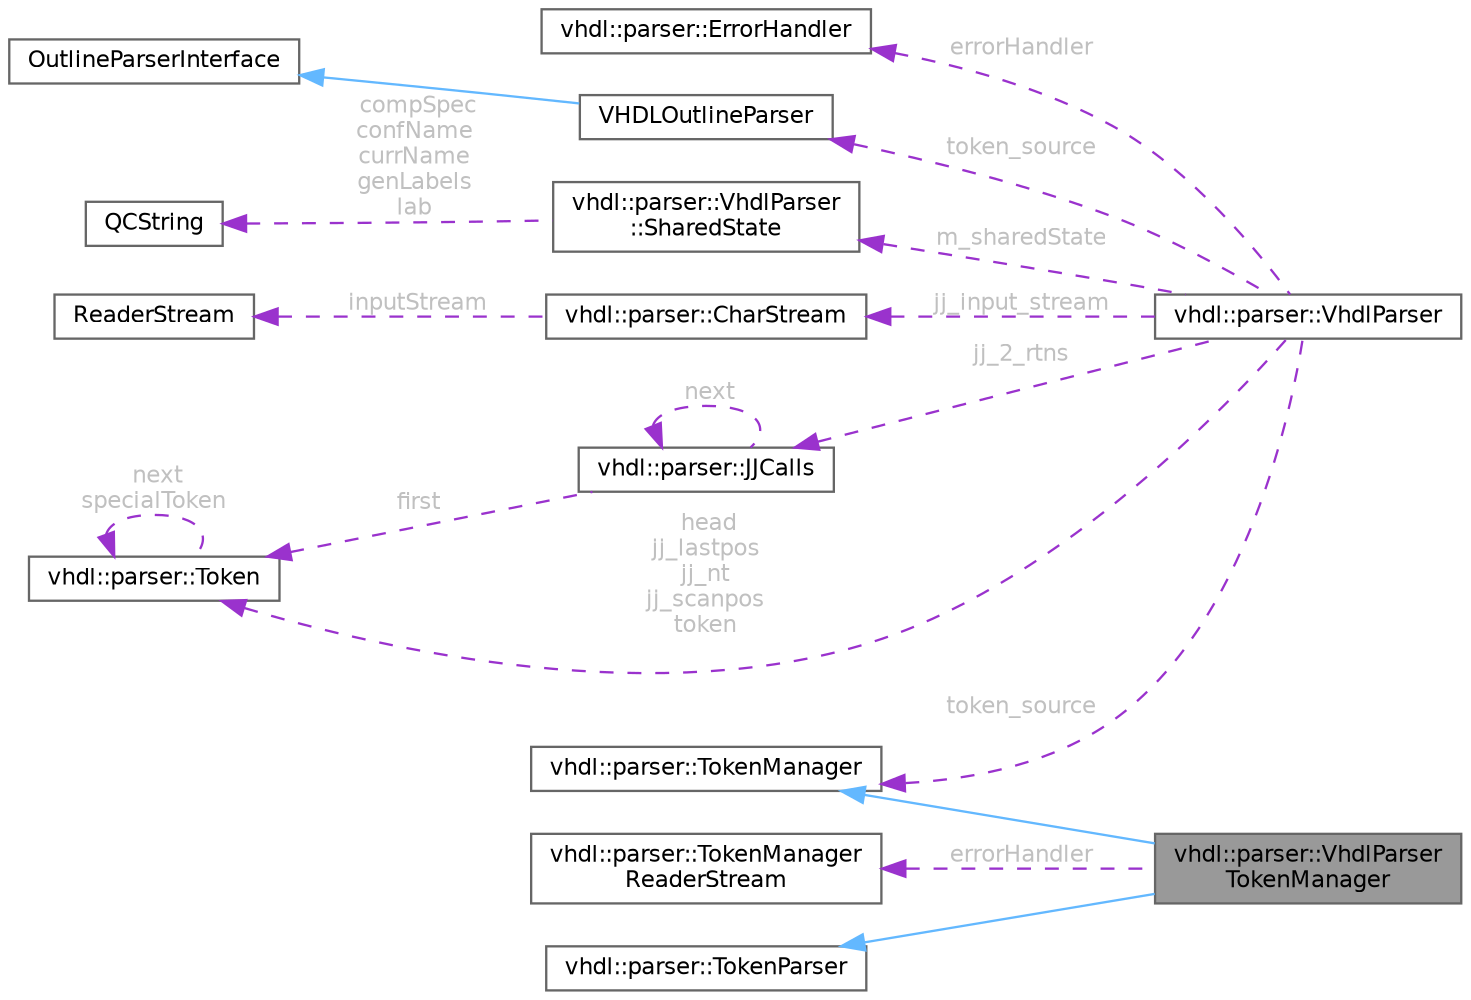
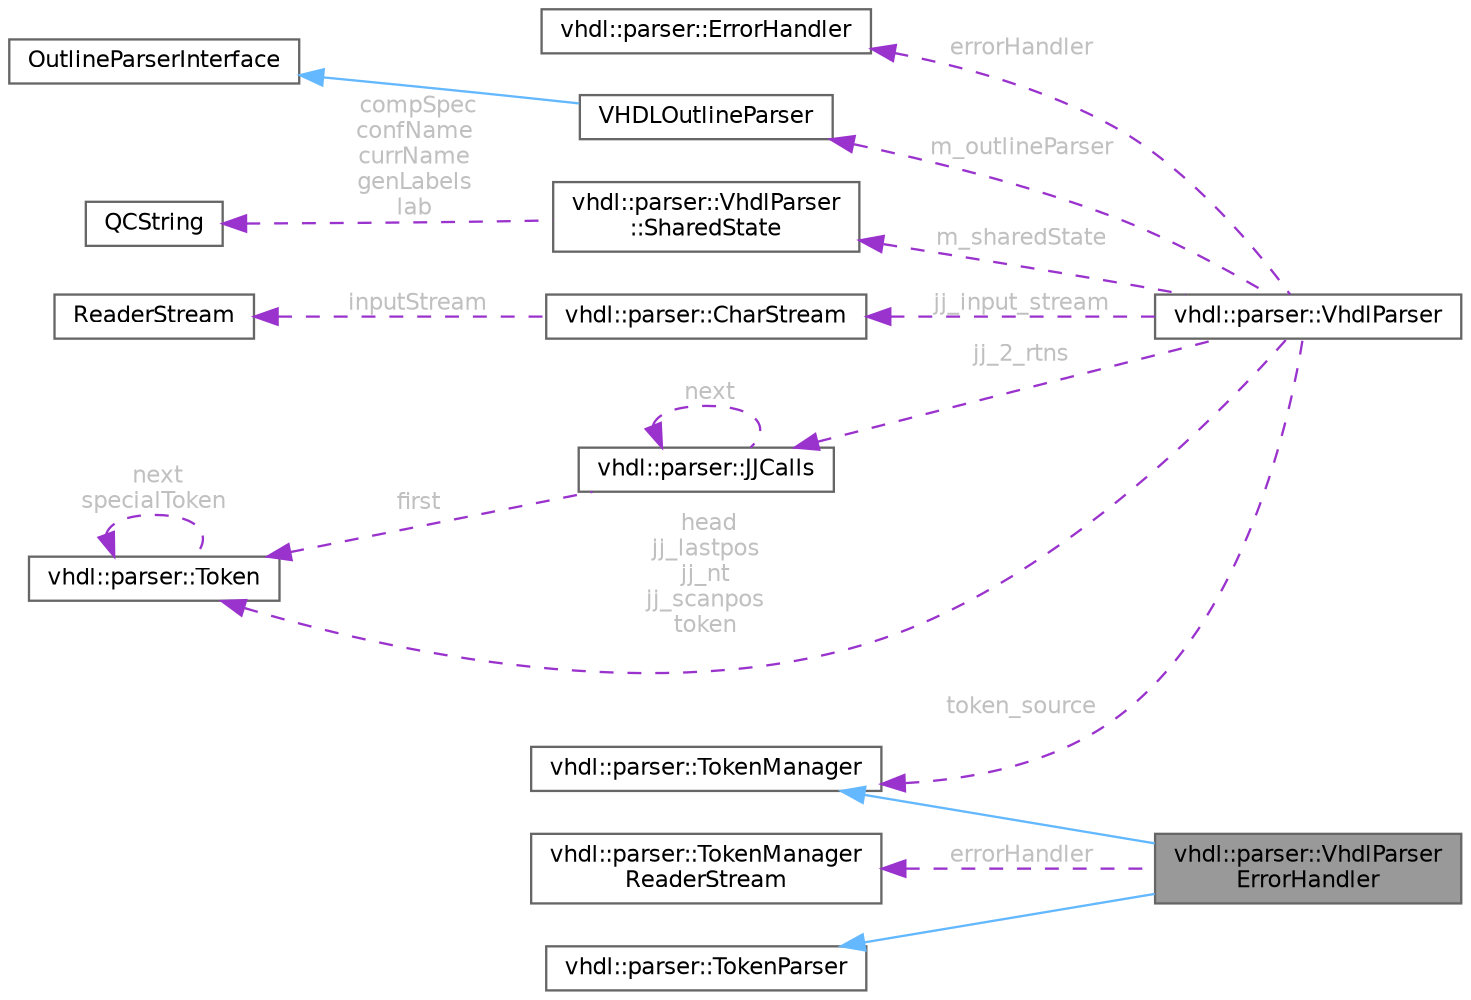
edge "vhdl::parser::VhdlParser" -> "VHDLOutlineParser": label " token_source" -> " m_outlineParser"
node "vhdl::parser::VhdlParser TokenManager": label "vhdl::parser::VhdlParser TokenManager" -> "vhdl::parser::VhdlParser ErrorHandler"
